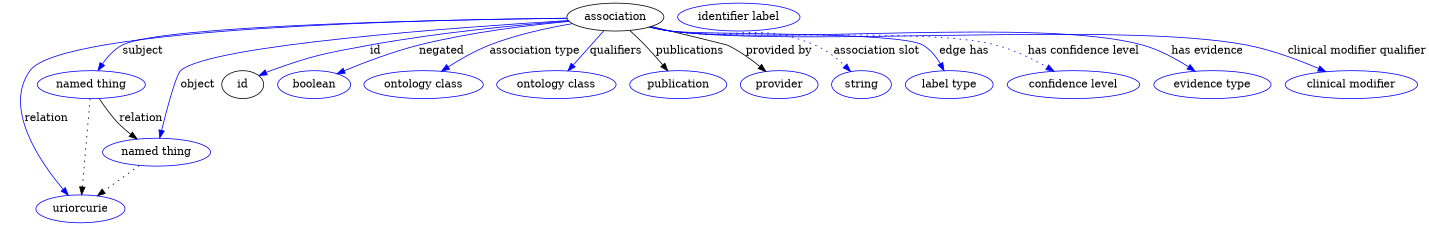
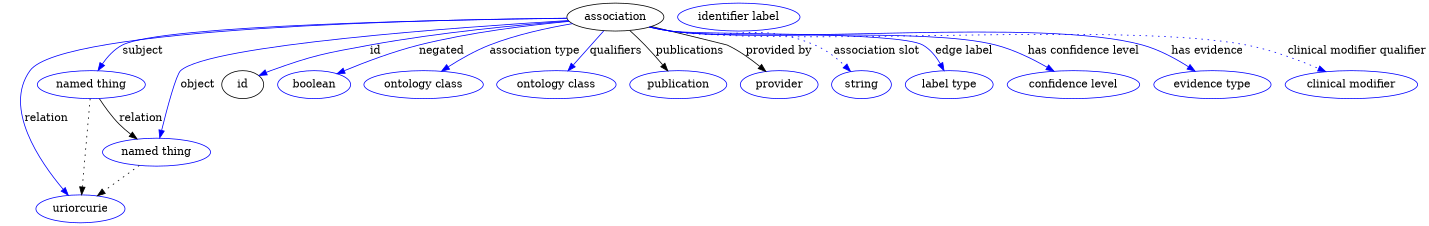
edge "association" -> "confidence level": style dotted -> solid
edge "association" -> "clinical modifier": style solid -> dotted
edge "association" -> "label type": label "edge has" -> "edge label"
